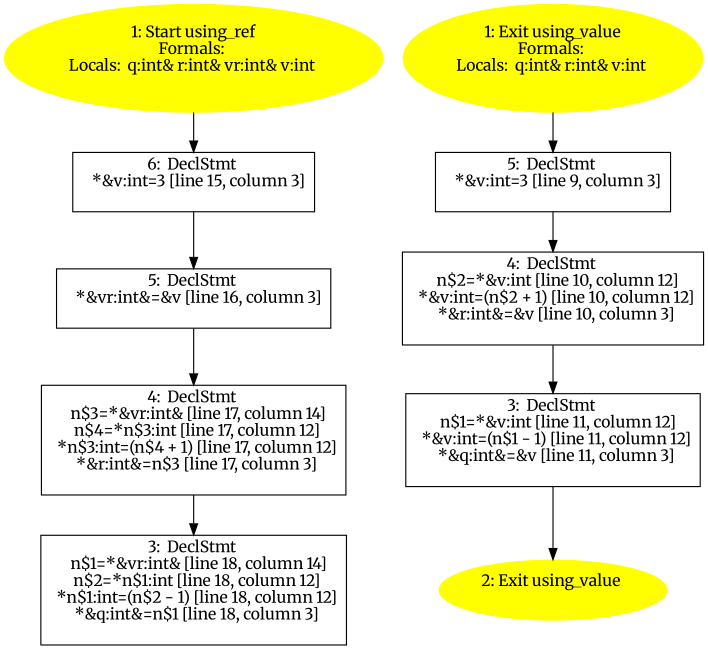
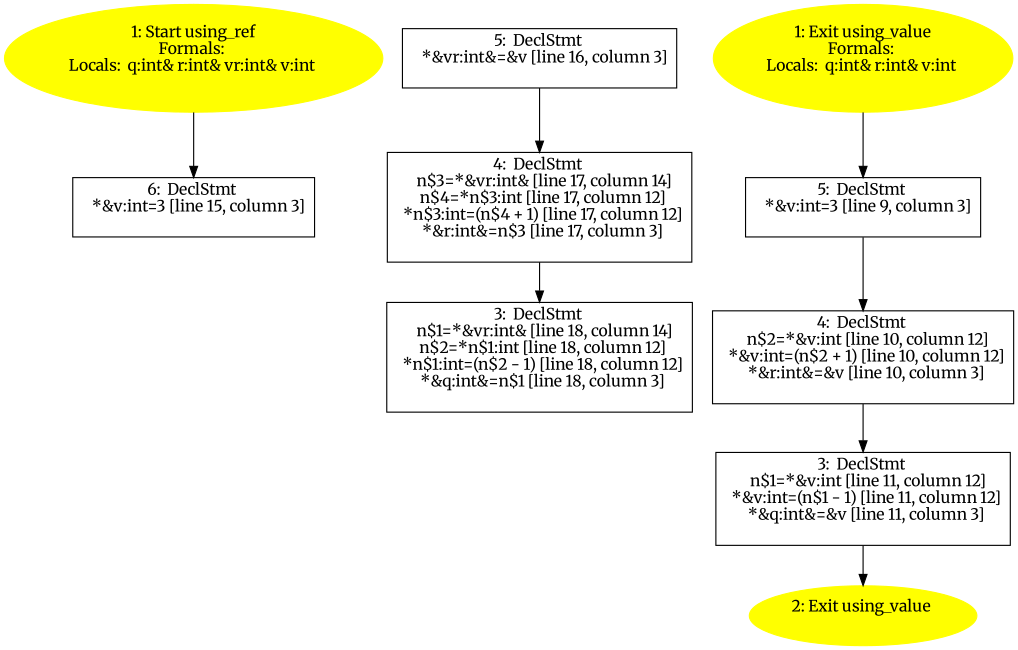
edge "6:  DeclStmt *&v:int=3 [line 15, column 3]" -> "5:  DeclStmt *&vr:int&=&v [line 16, column 3]": removed
